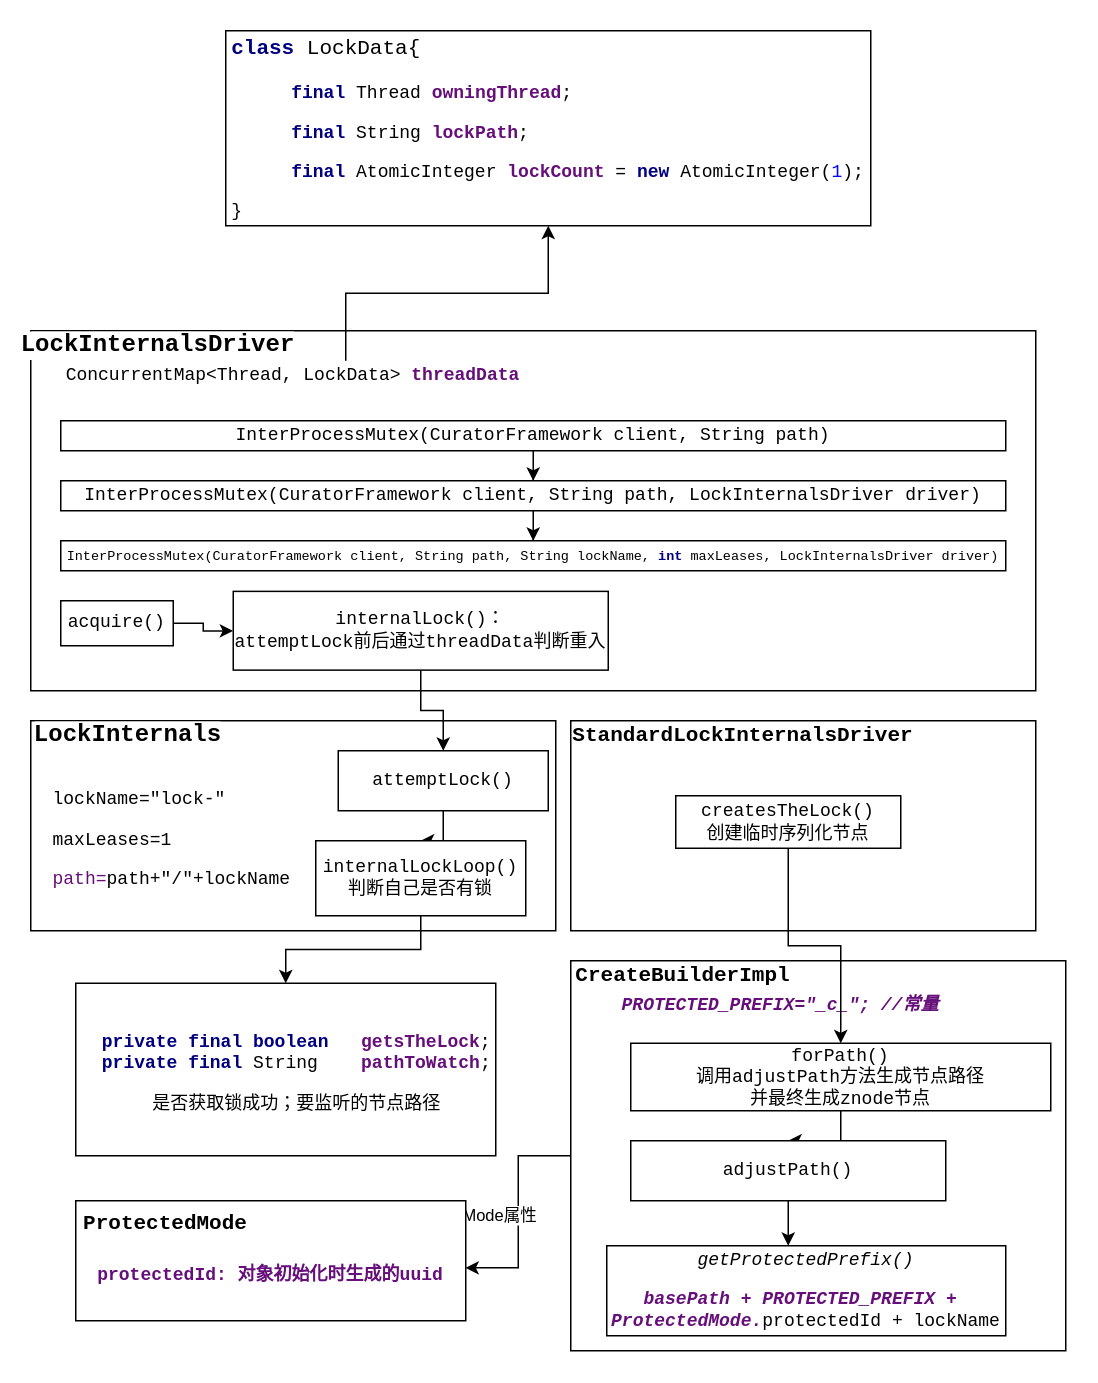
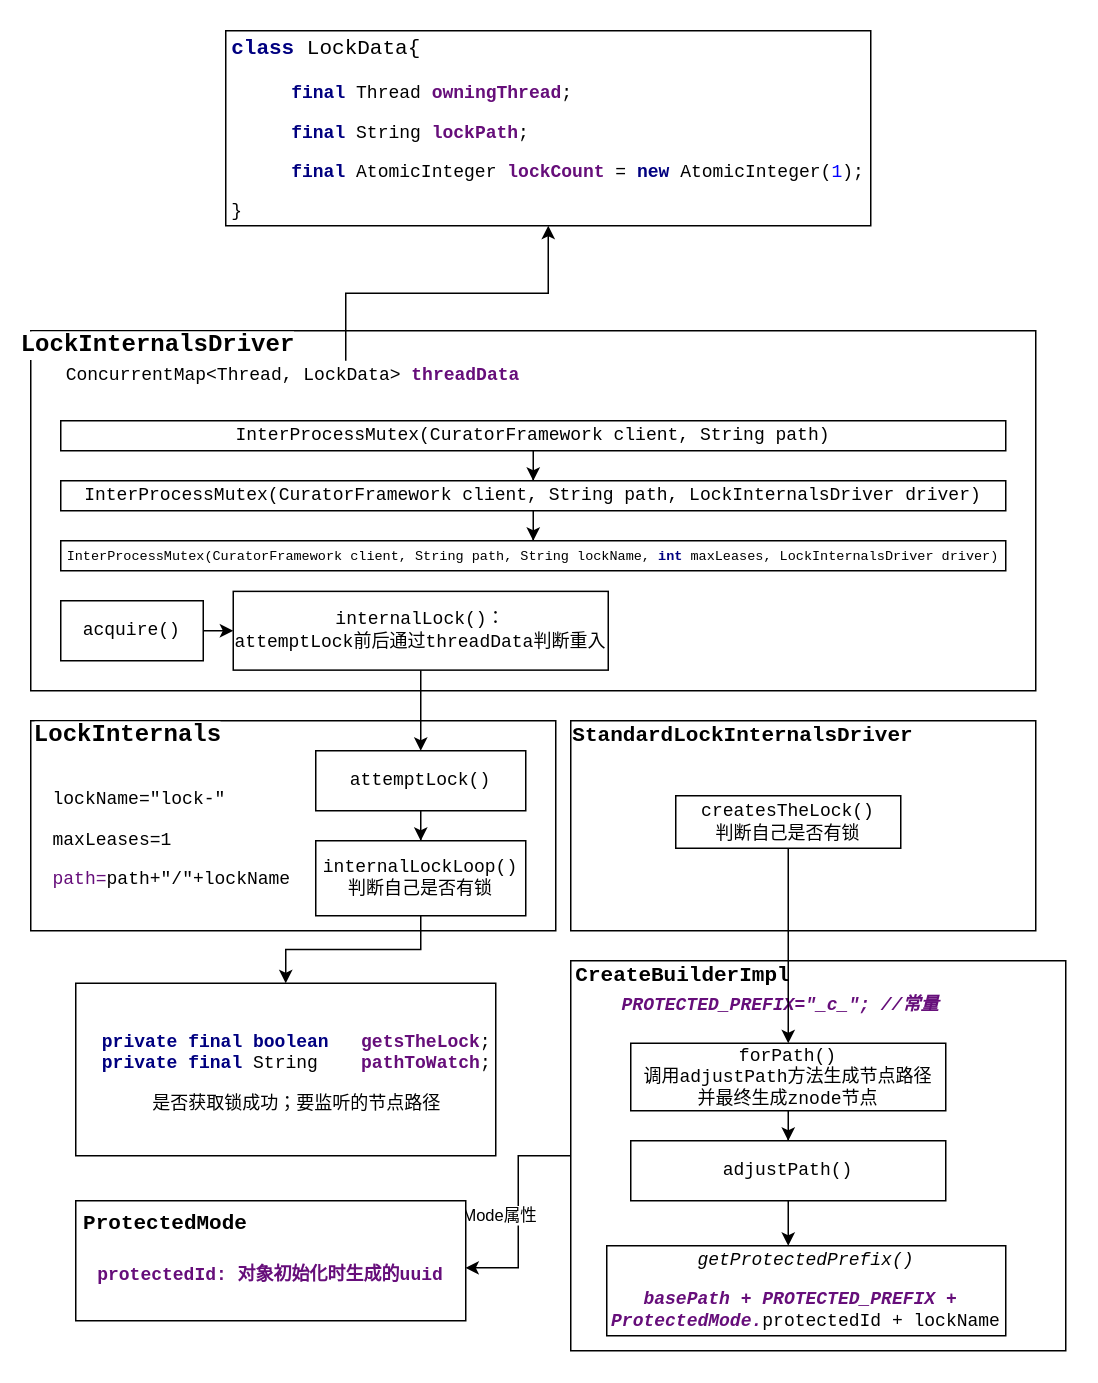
node "acquire()": size 113x45 -> 143x60
node "attemptLock()": moved (443, 781) -> (421, 781)
node "createsTheLock() 创建临时序列化节点": label "createsTheLock() 创建临时序列化节点" -> "createsTheLock() 判断自己是否有锁"
node "forPath() 调用adjustPath方法生成节点路径 并最终生成znode节点": size 420x68 -> 315x68
